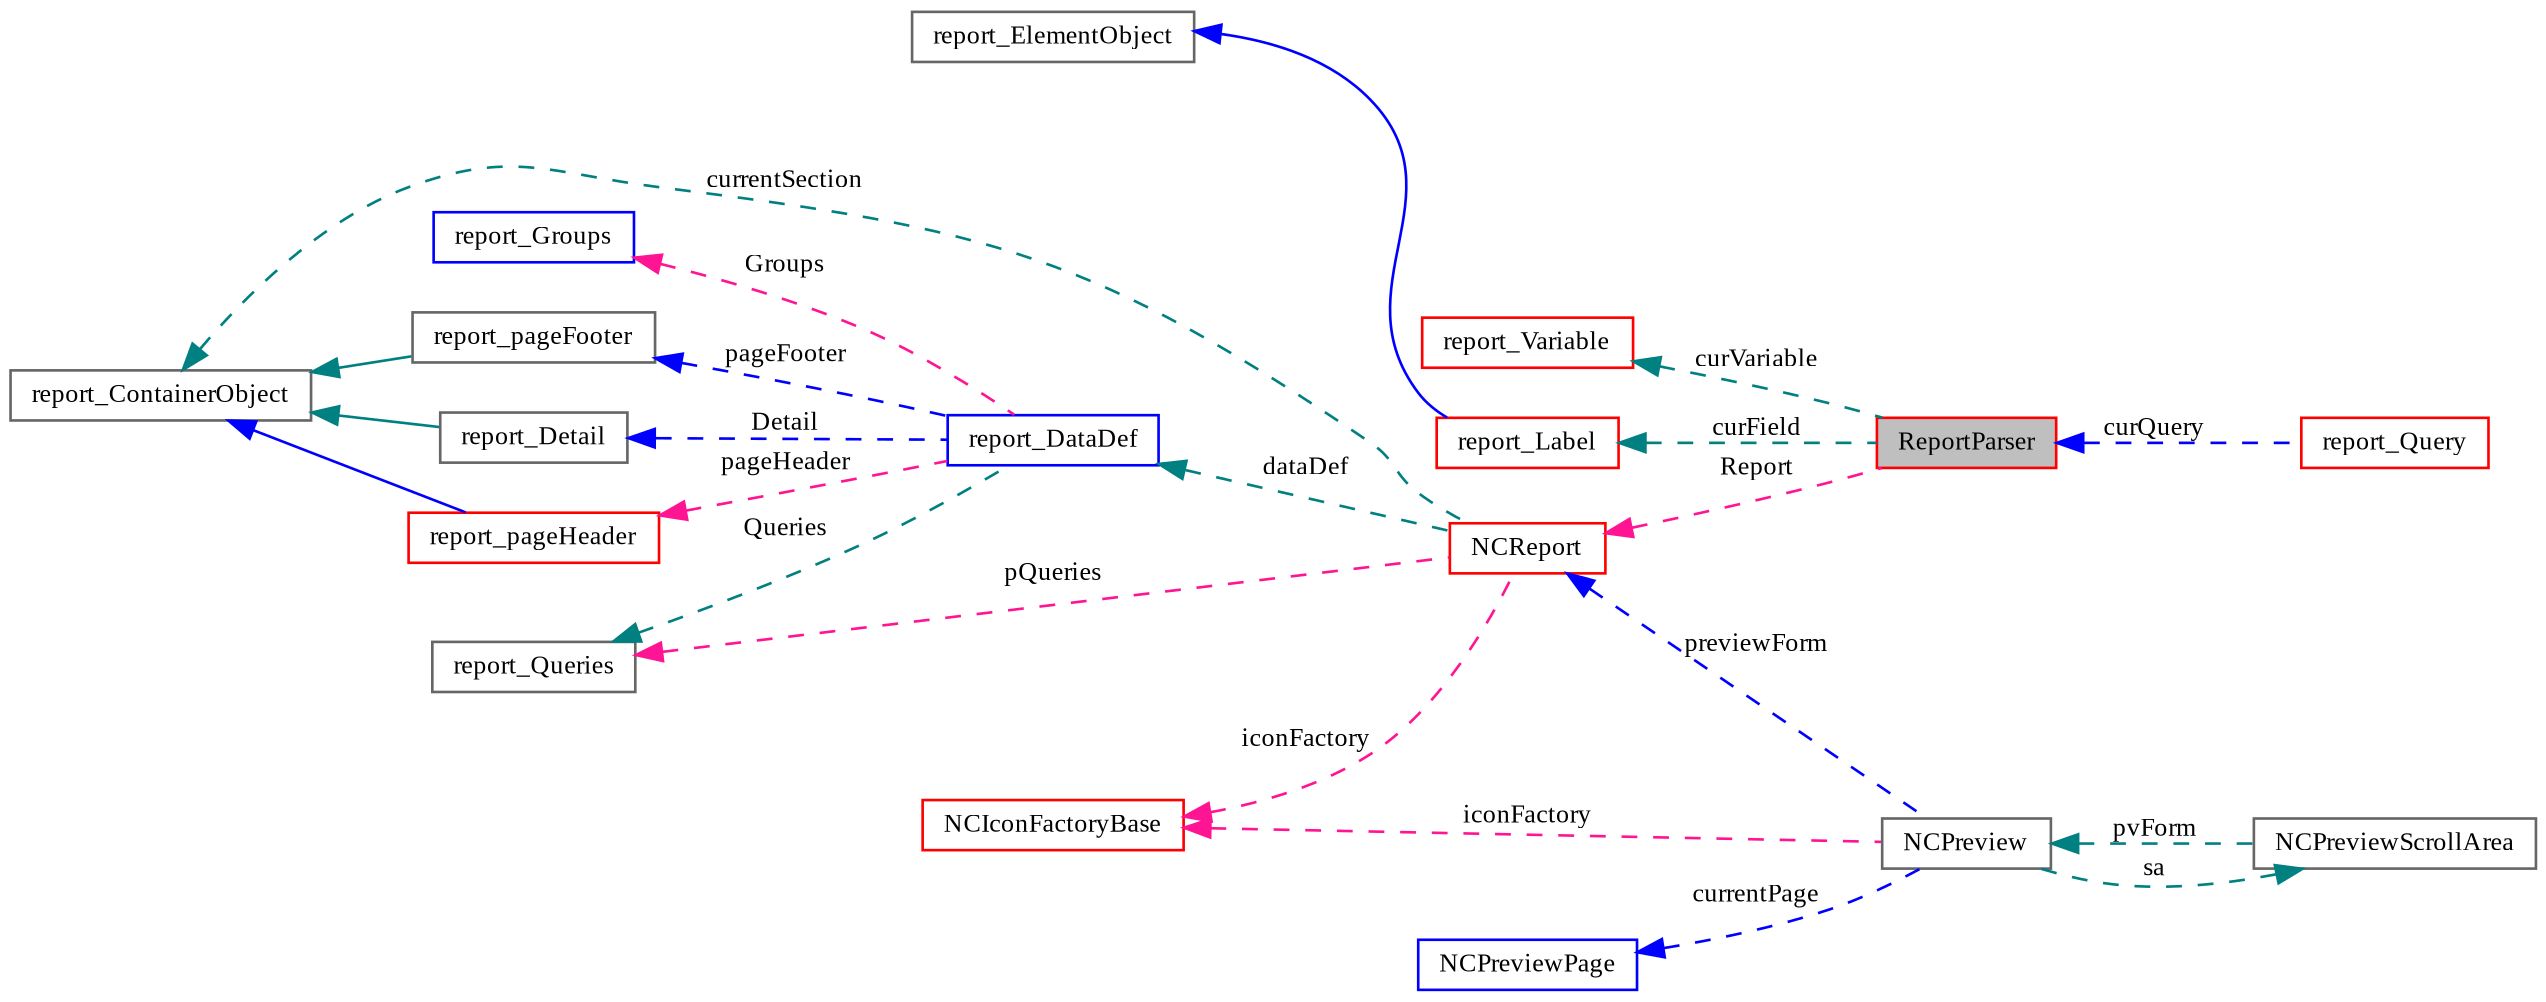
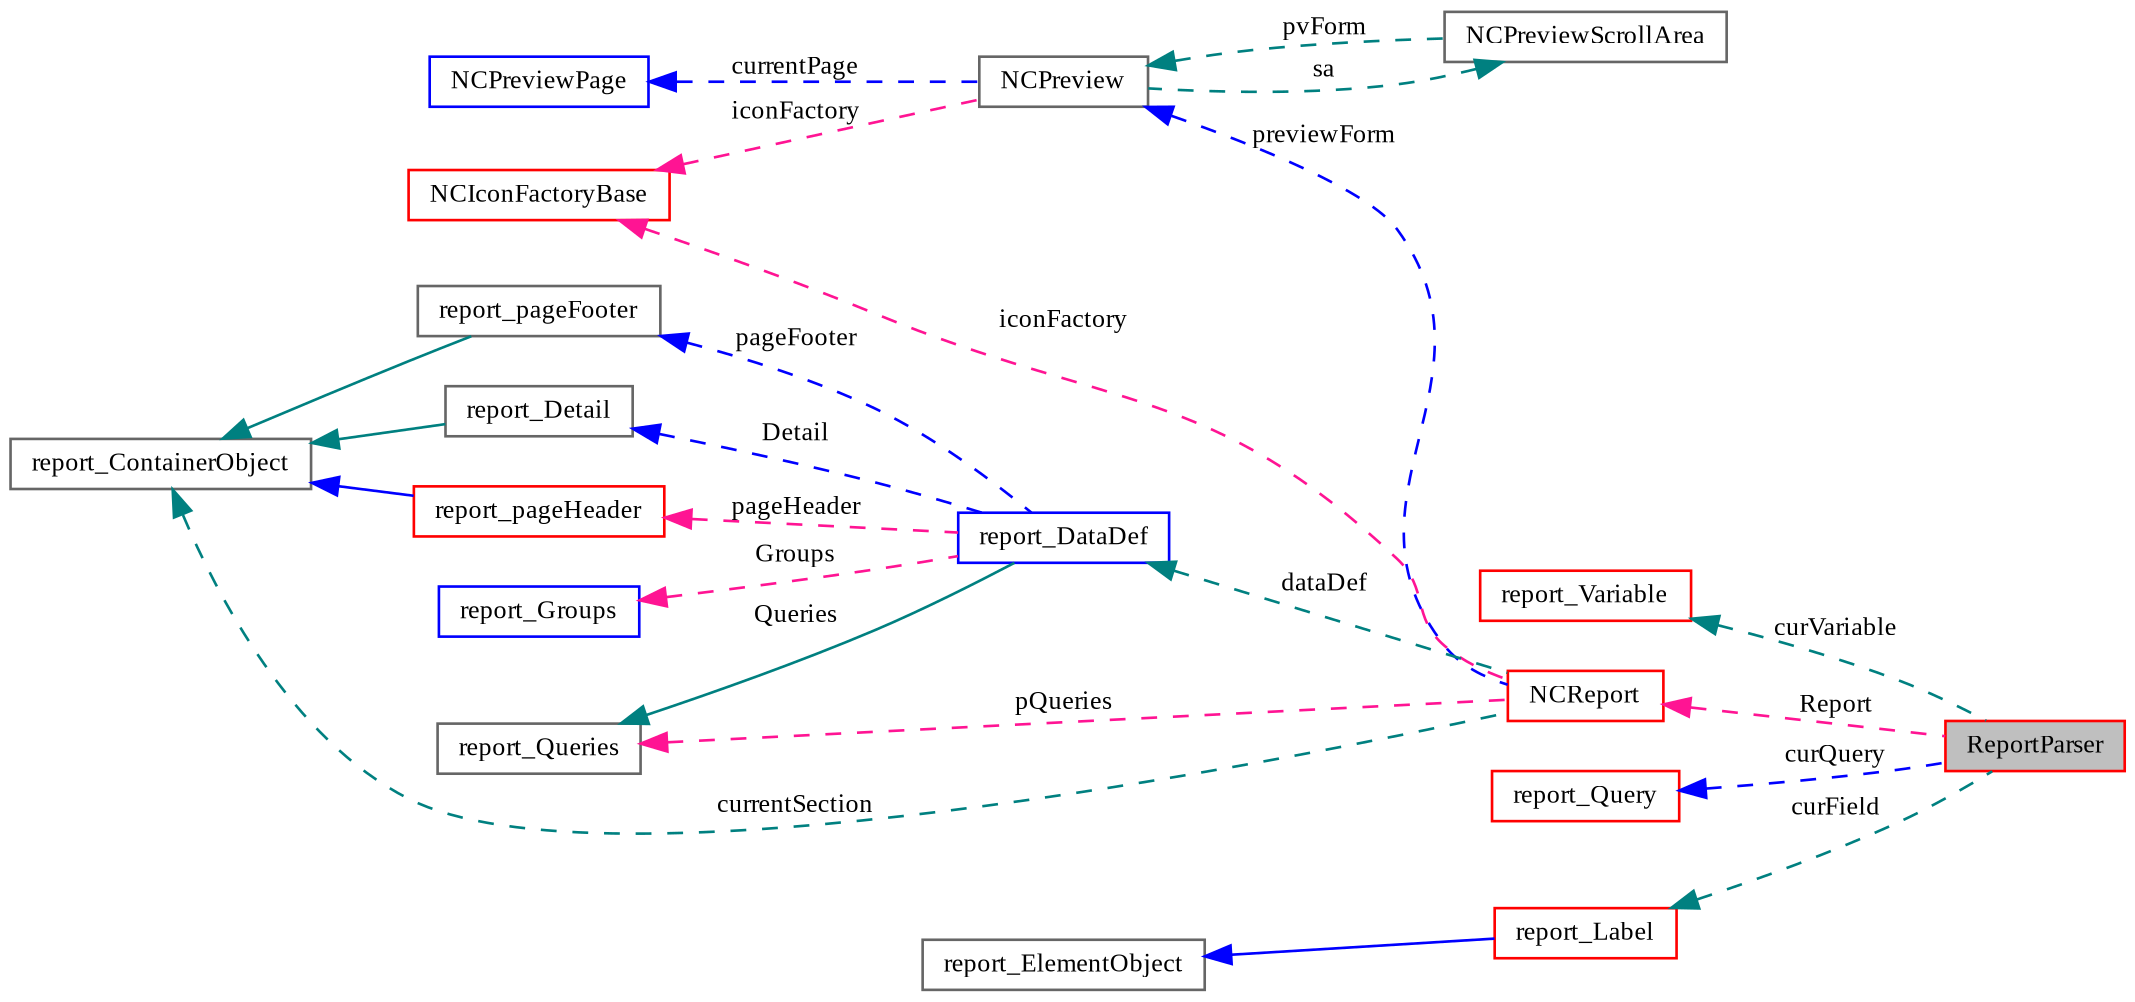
edge "report_Query" -> "ReportParser": reversed
edge "report_DataDef" -> "report_Queries": style dashed -> solid
edge "NCPreview" -> "NCReport": reversed
